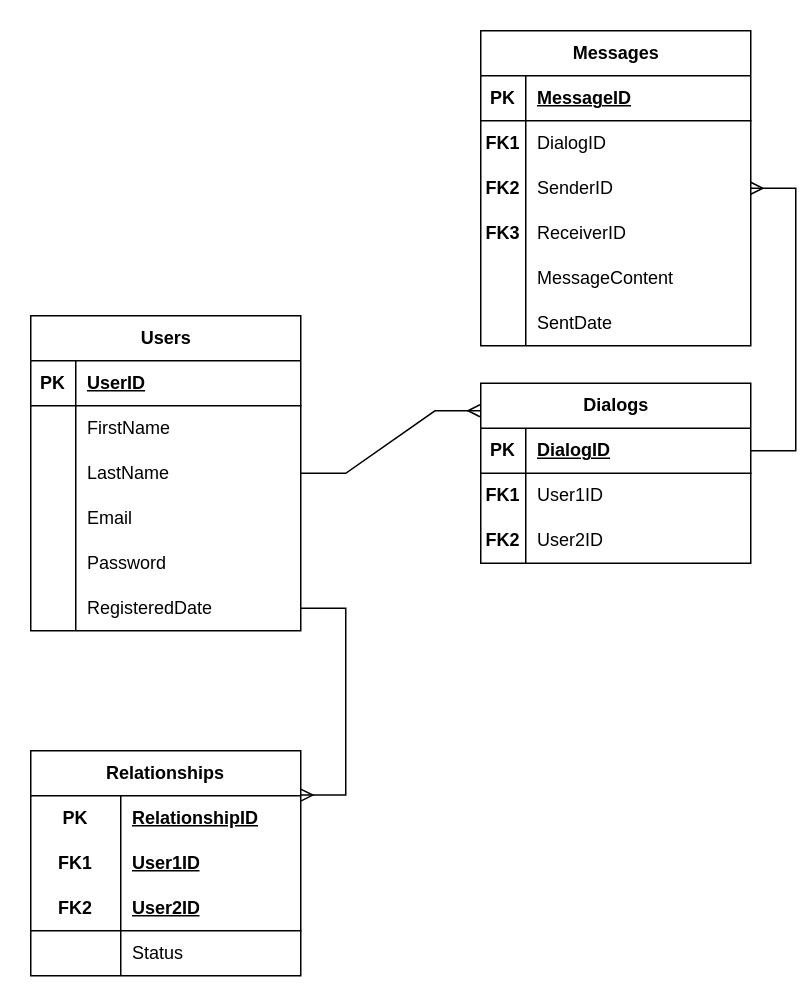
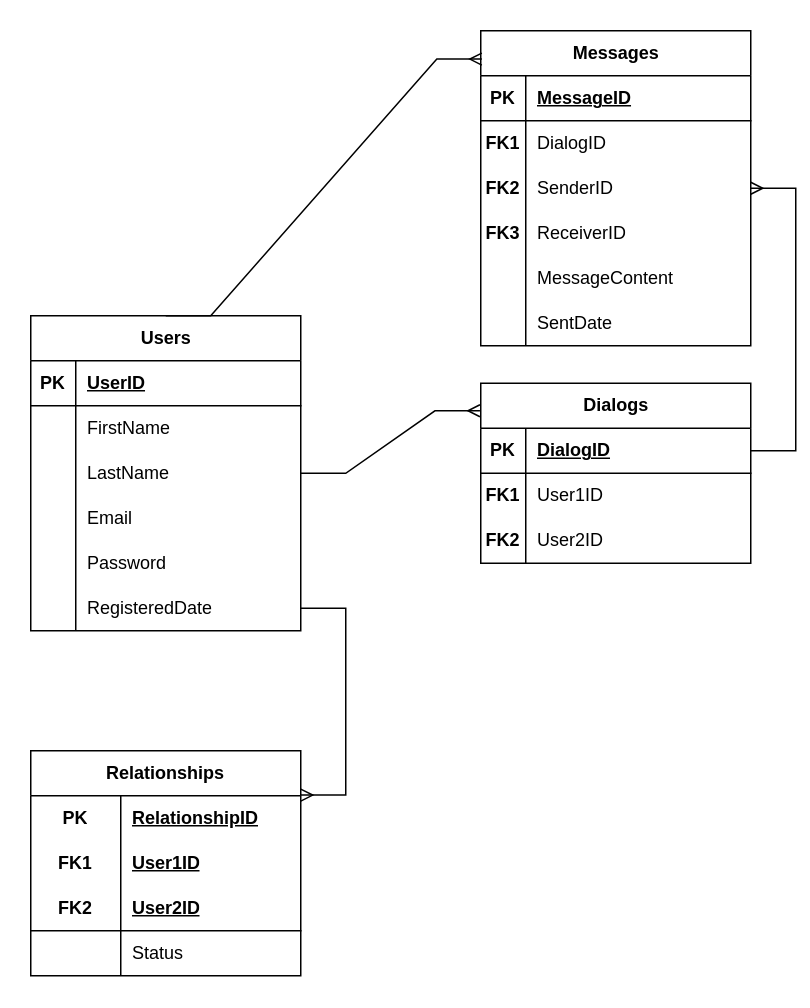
edge "Users" -> "Messages": added
